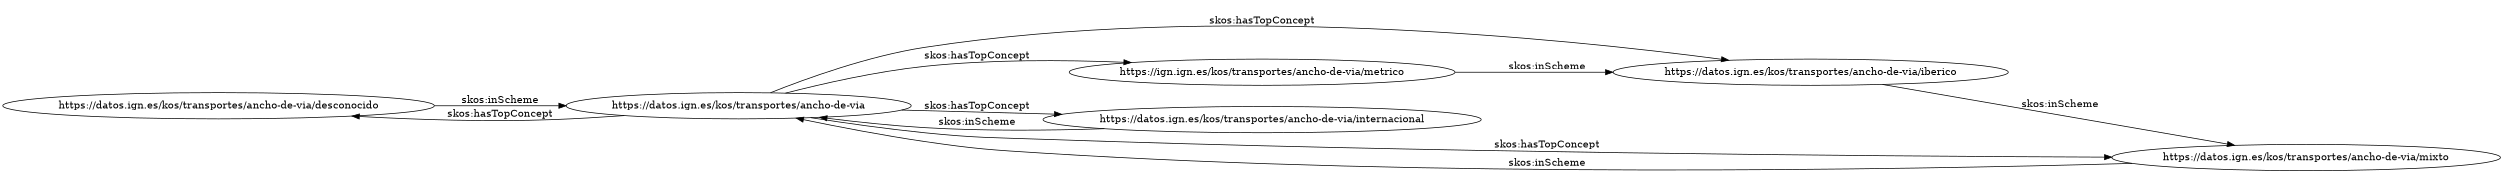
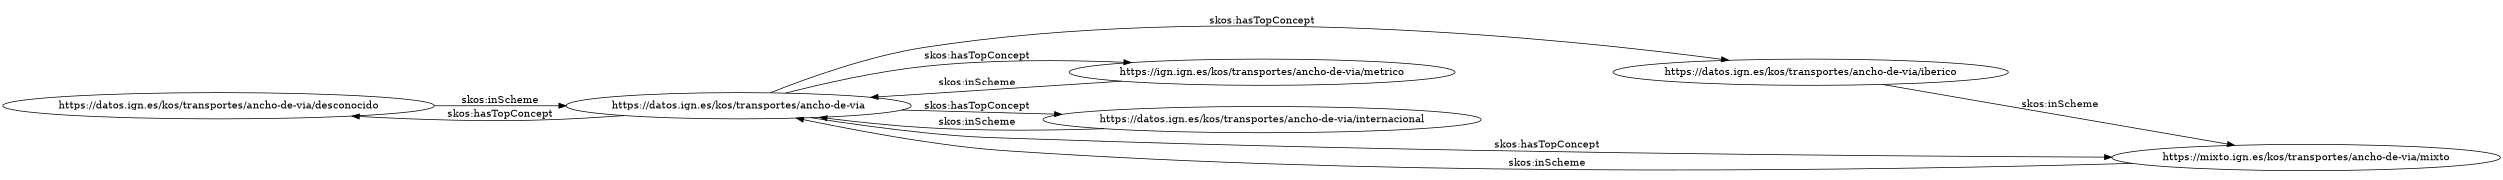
edge "https://ign.ign.es/kos/transportes/ancho-de-via/metrico" -> "https://datos.ign.es/kos/transportes/ancho-de-via/iberico": now "https://ign.ign.es/kos/transportes/ancho-de-via/metrico" -> "https://datos.ign.es/kos/transportes/ancho-de-via"
node "https://datos.ign.es/kos/transportes/ancho-de-via/mixto": label "https://datos.ign.es/kos/transportes/ancho-de-via/mixto" -> "https://mixto.ign.es/kos/transportes/ancho-de-via/mixto"
